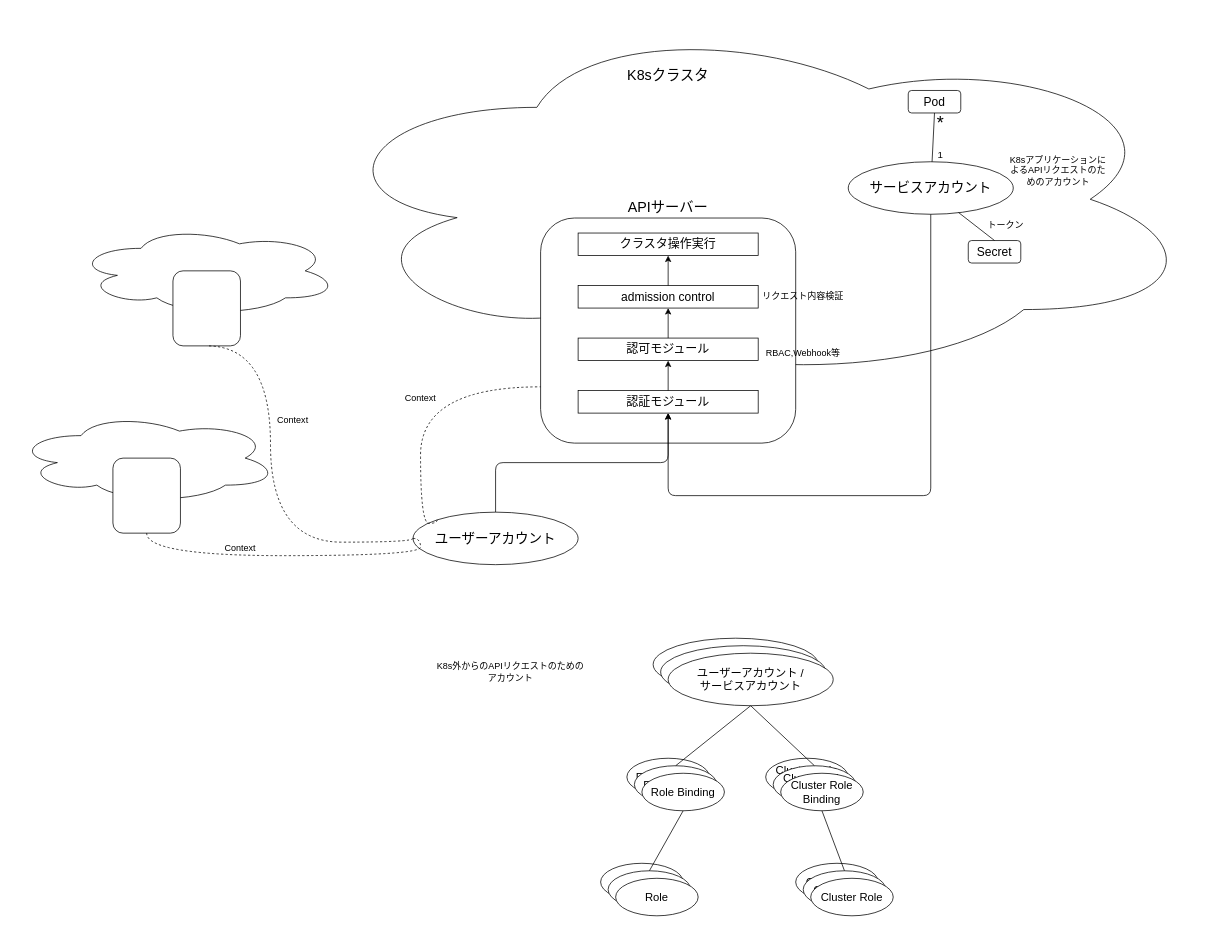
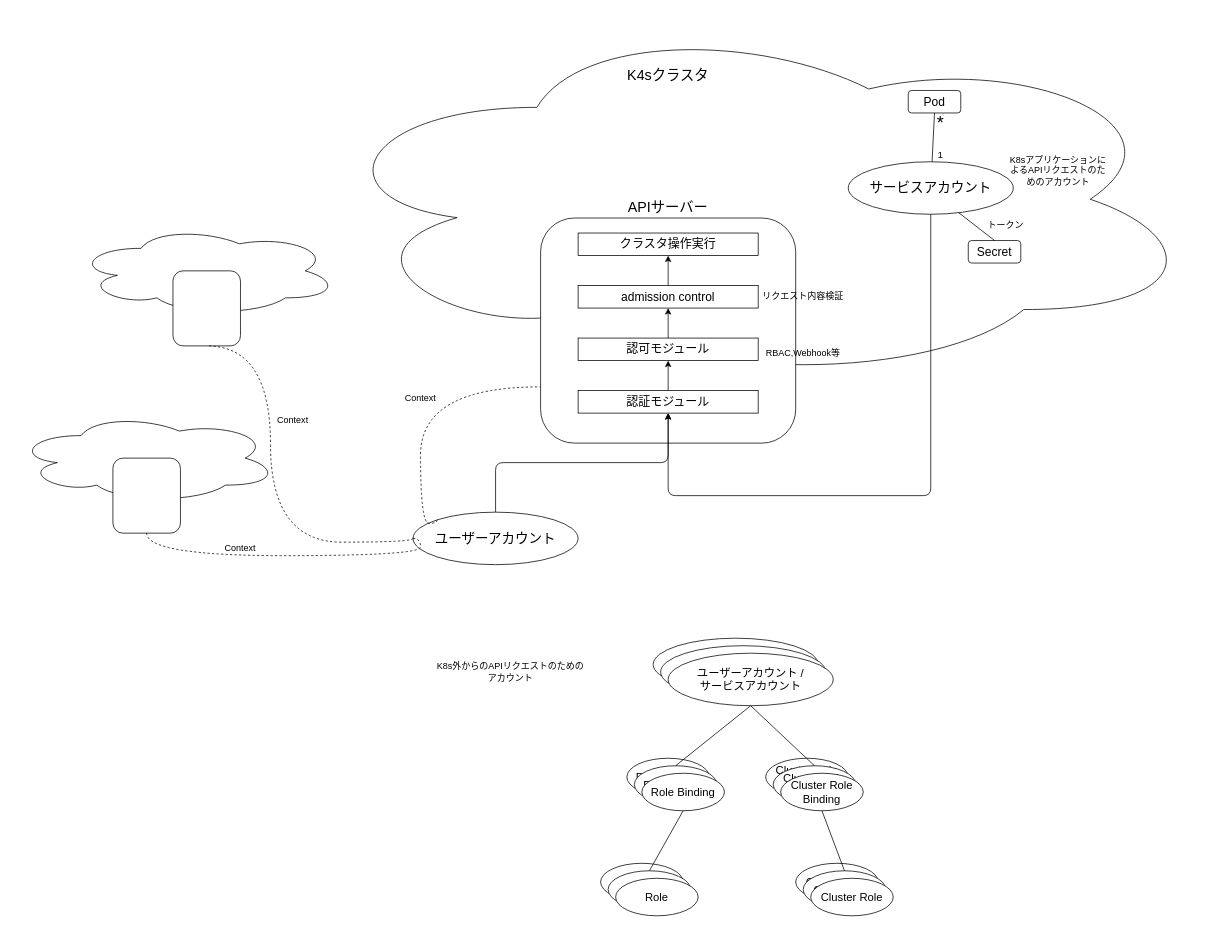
node "K8sクラスタ": label "K8sクラスタ" -> "K4sクラスタ"
